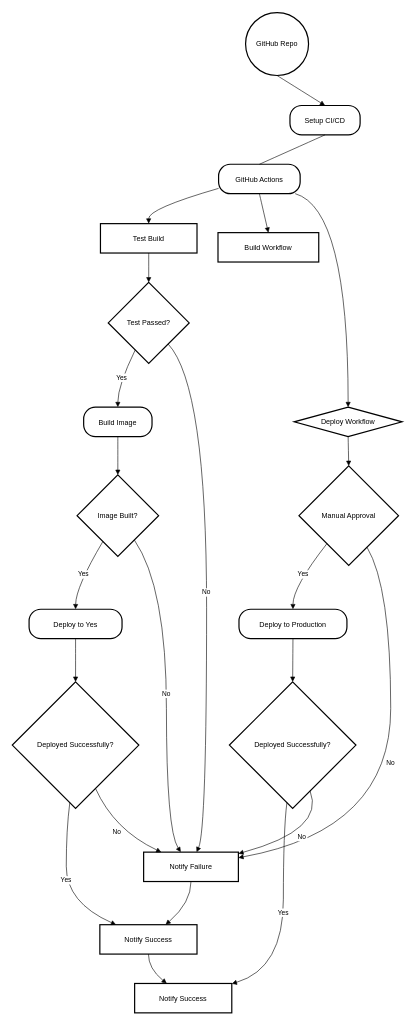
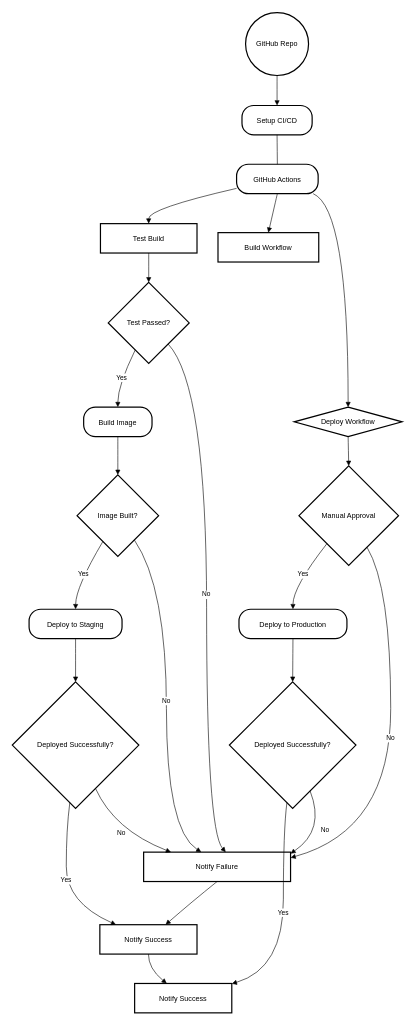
node "Setup CI/CD": moved (325, 120) -> (277, 120)
node "GitHub Actions": moved (260, 179) -> (278, 179)
node "Deploy to Yes": label "Deploy to Yes" -> "Deploy to Staging"
node "Notify Failure": size 95x29 -> 147x29
